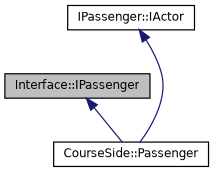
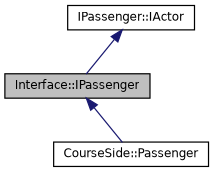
edge "CourseSide::Passenger" -> "IPassenger::IActor": now "Interface::IPassenger" -> "IPassenger::IActor"
